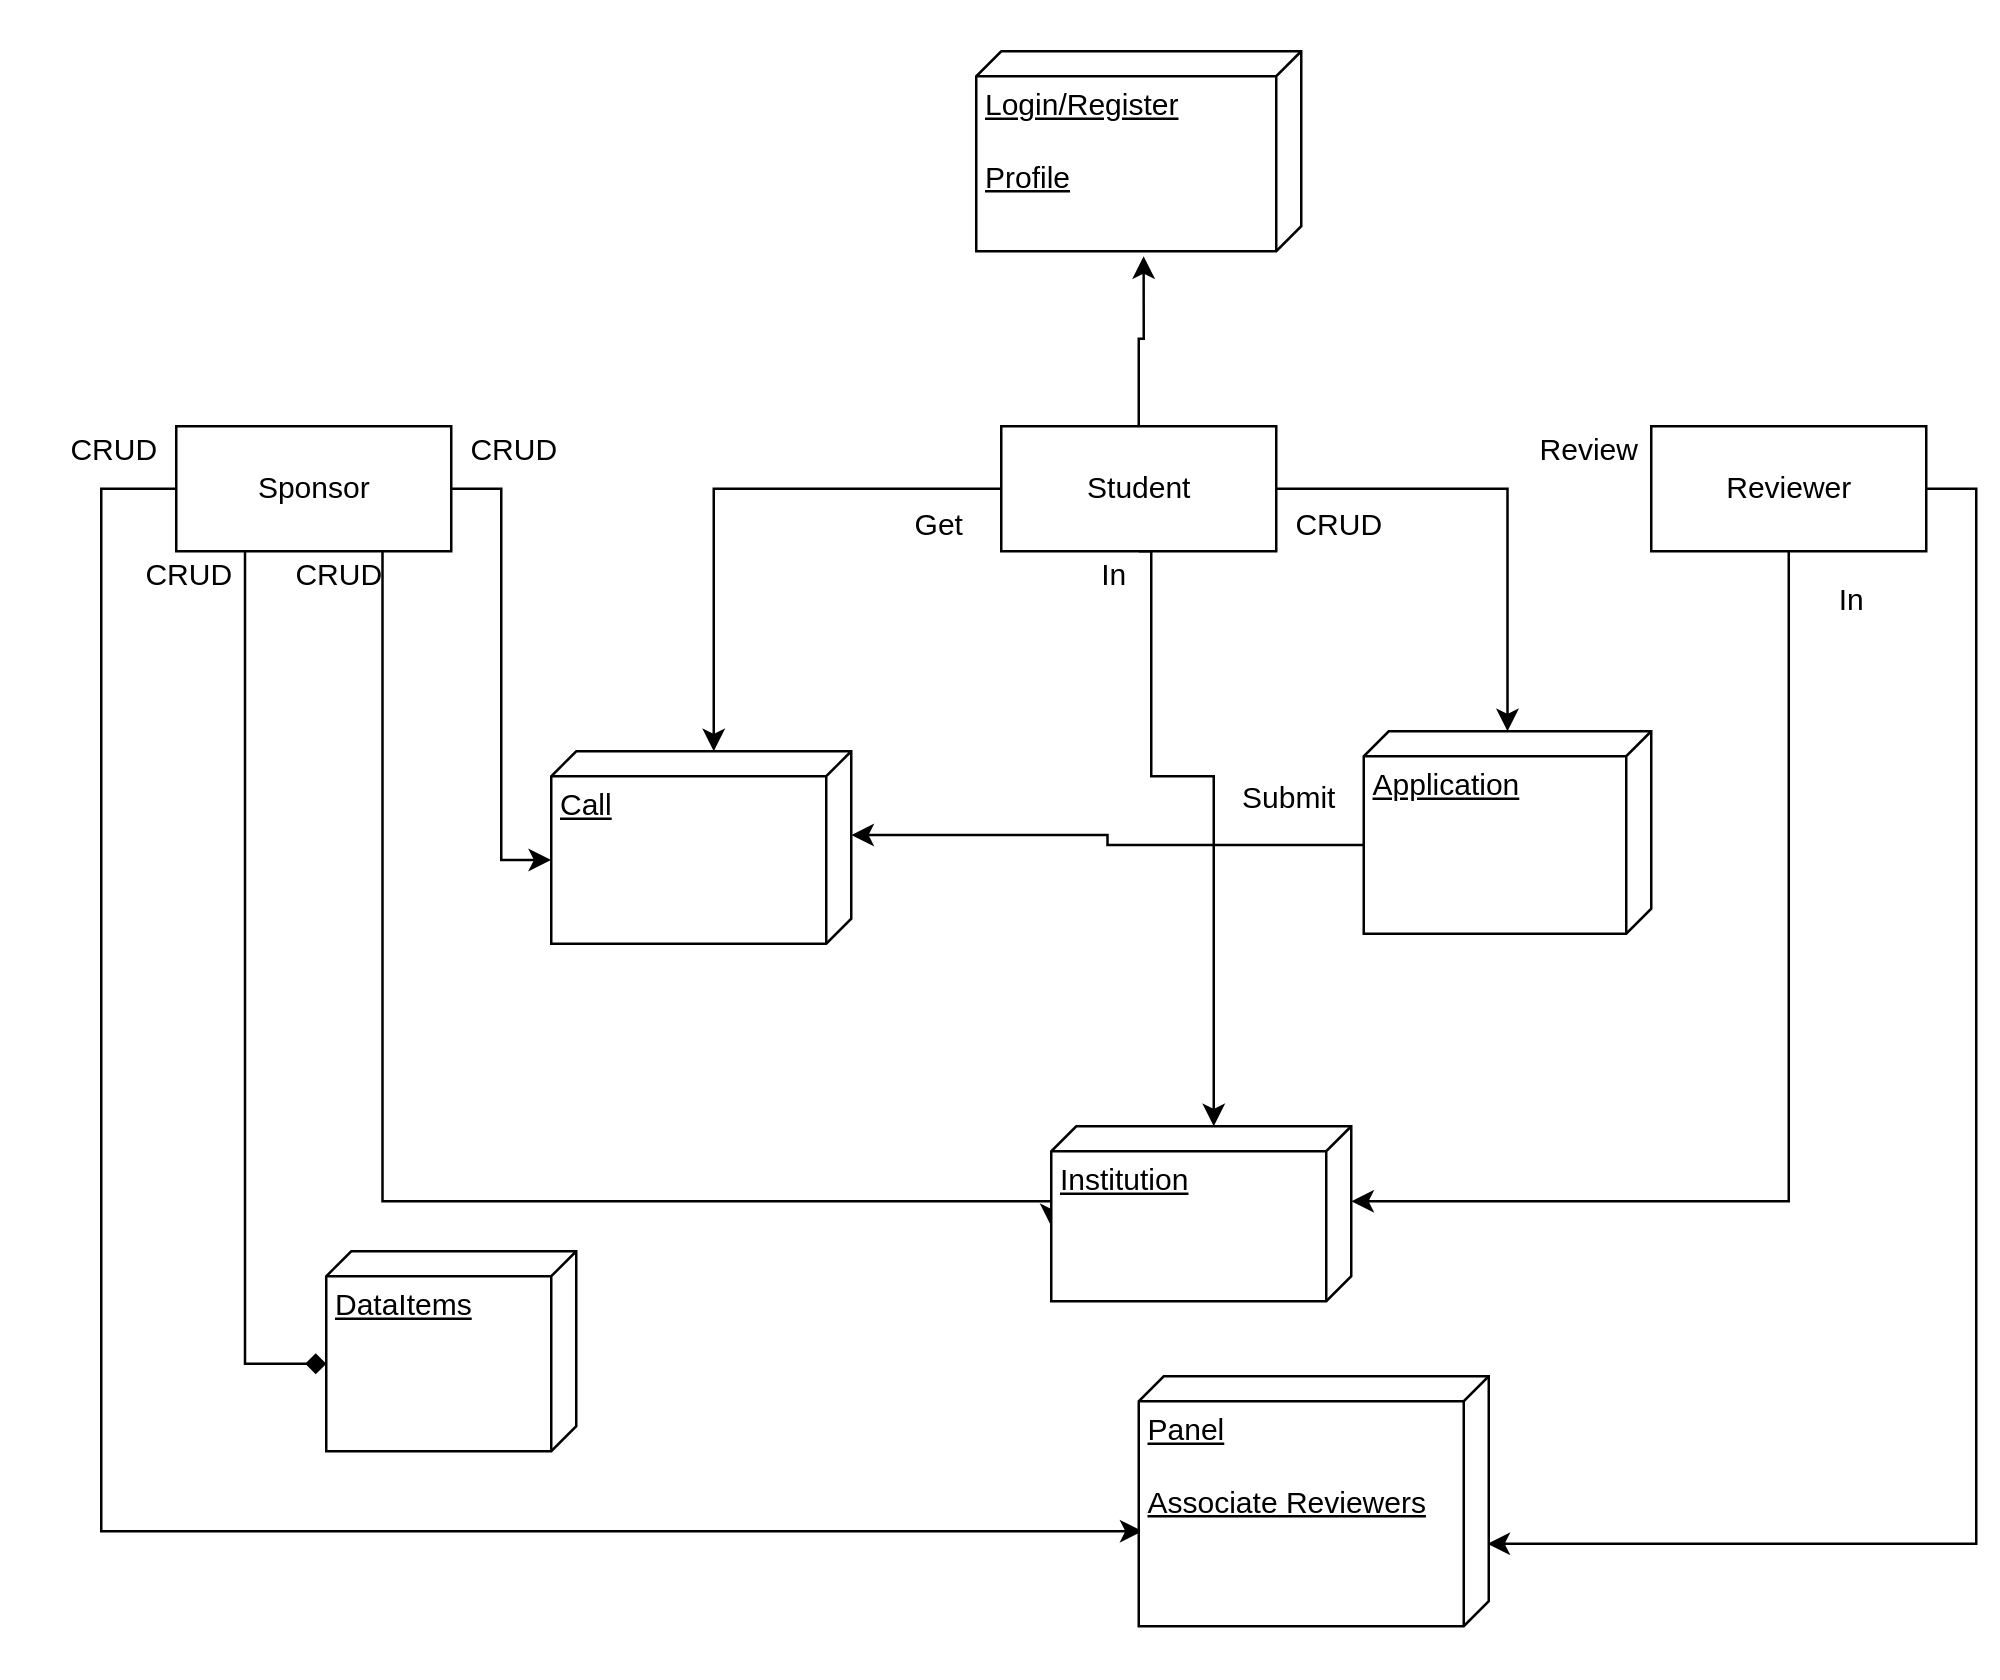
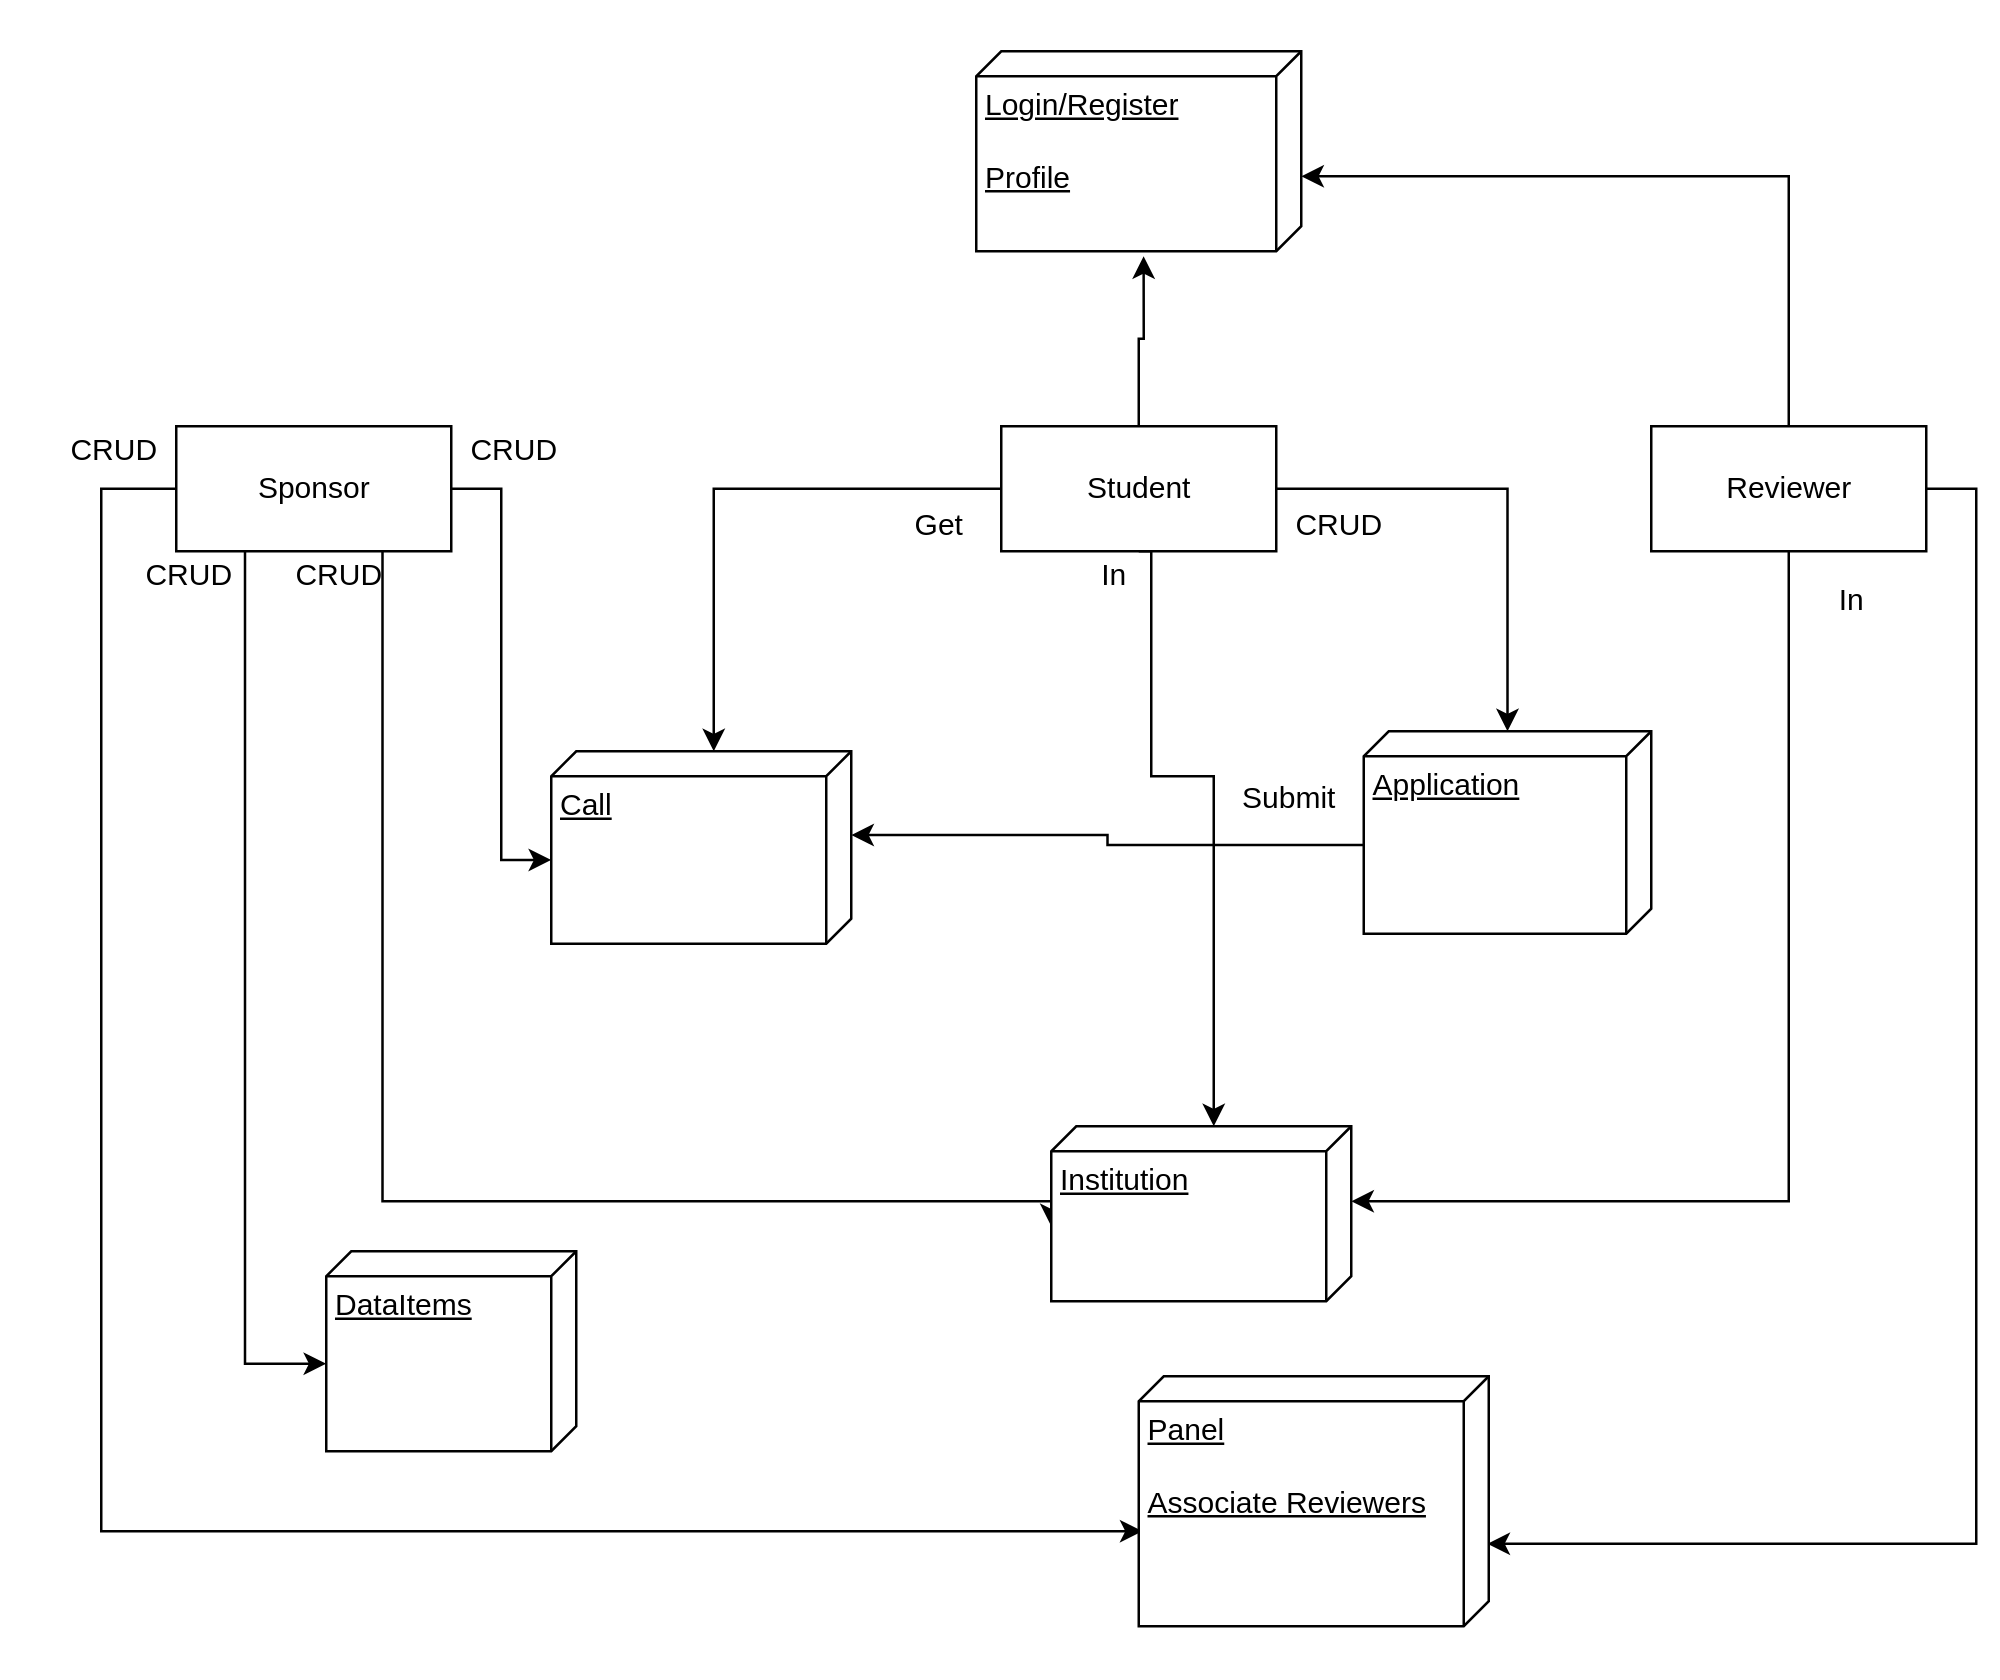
edge "Reviewer" -> "Login/Register Profile": added
node "Review": removed
edge "Sponsor" -> "DataItems": arrowhead diamond -> classic
